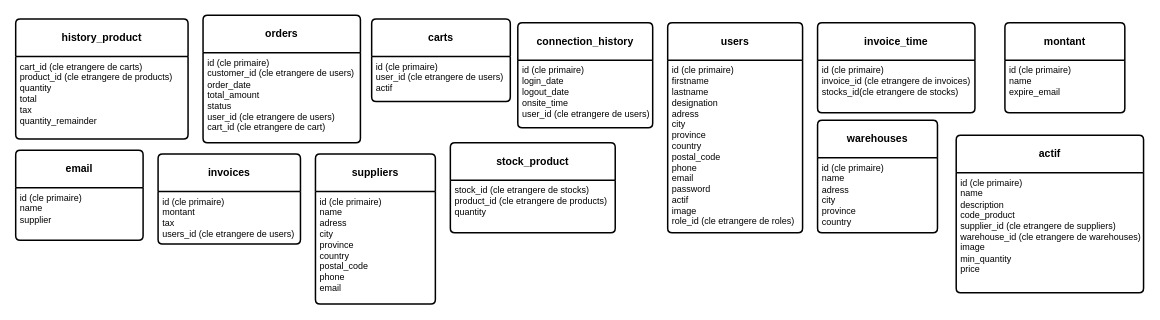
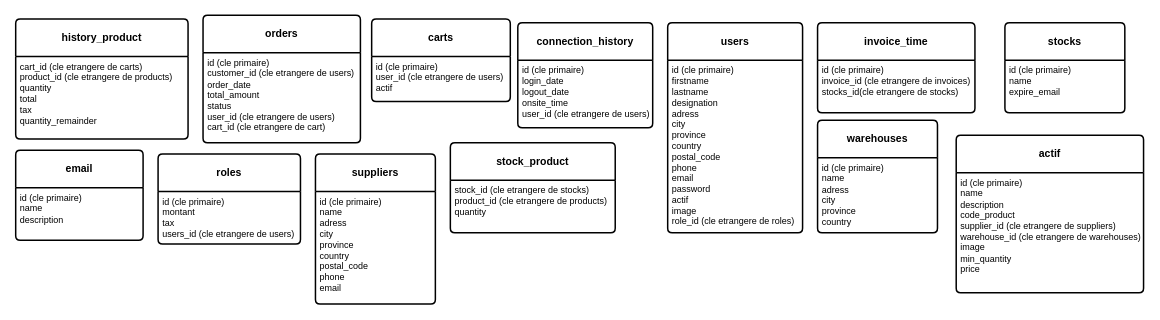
node "montant": label "montant" -> "stocks"
node "invoices": label "invoices" -> "roles"
node "id (cle primaire) name supplier": label "id (cle primaire) name supplier" -> "id (cle primaire) name description"
